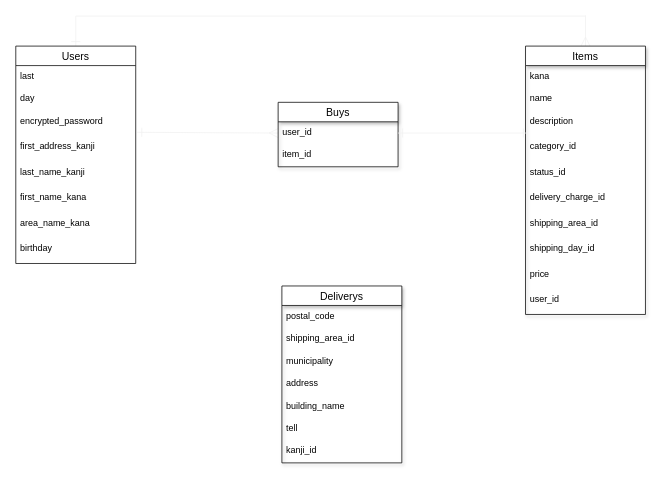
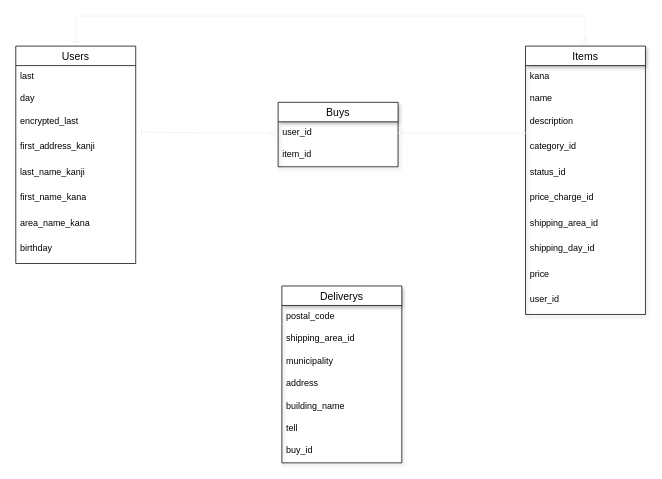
node "encrypted_password": label "encrypted_password" -> "encrypted_last"
node "delivery_charge_id": label "delivery_charge_id" -> "price_charge_id"
node "kanji_id": label "kanji_id" -> "buy_id"
